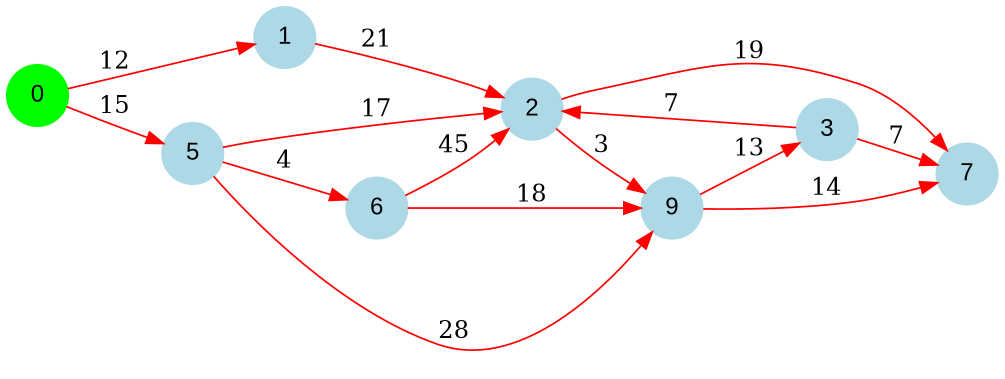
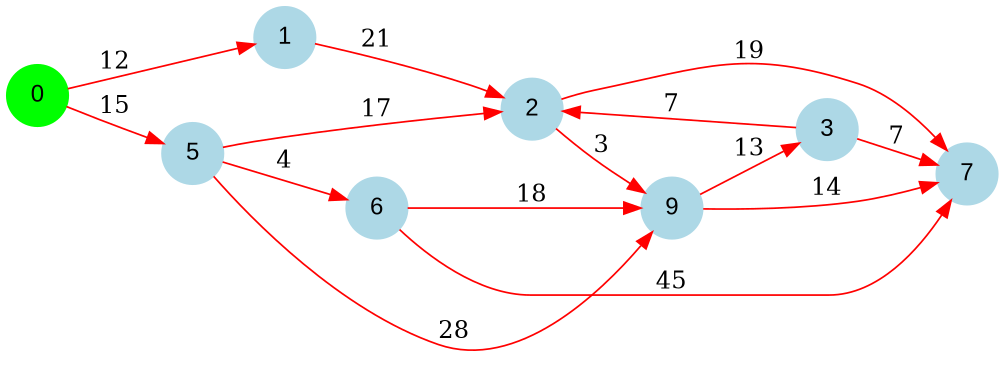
edge "6" -> "2": now "6" -> "7"
